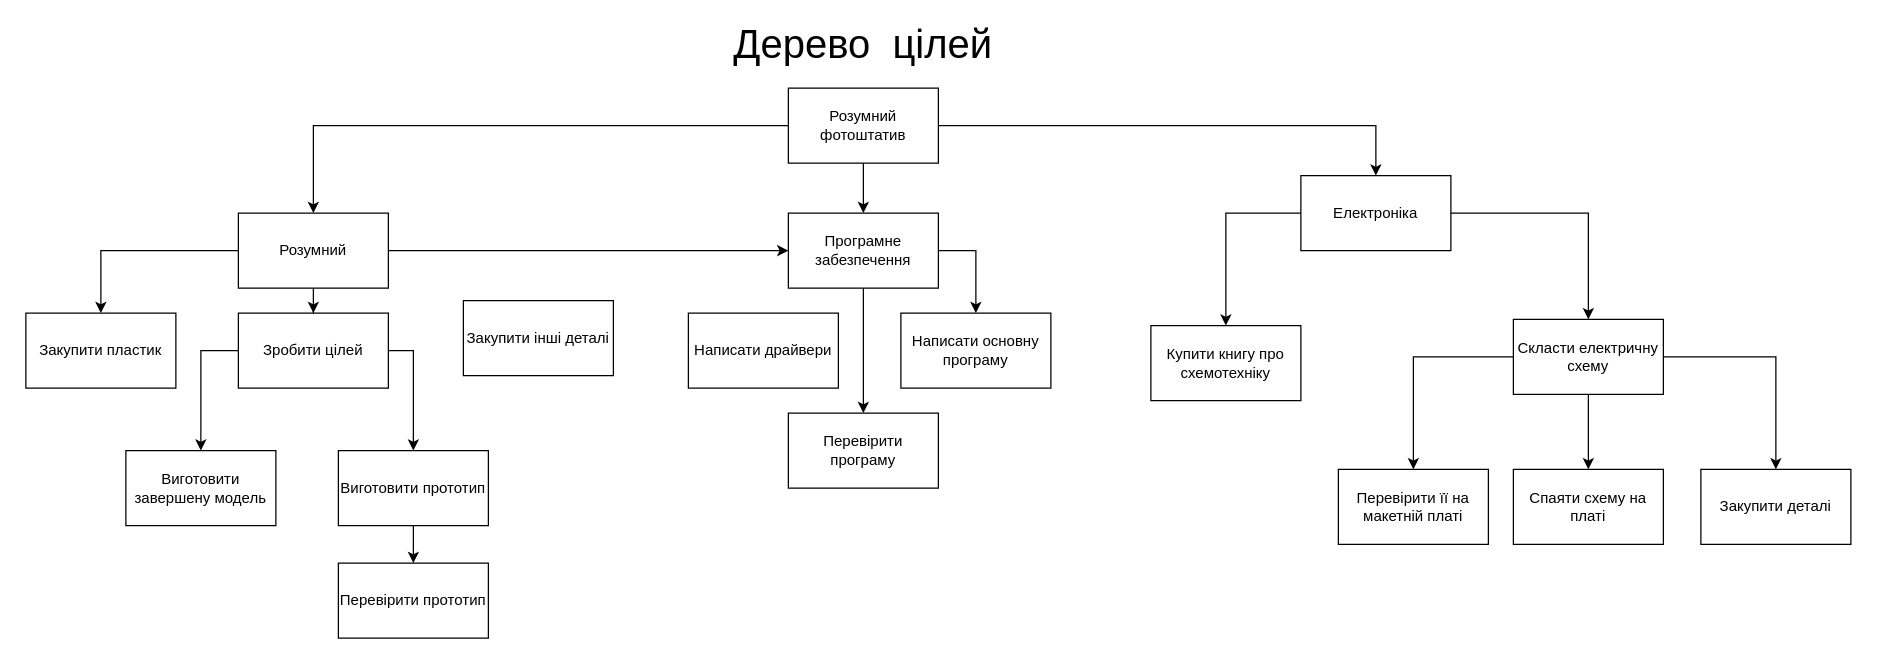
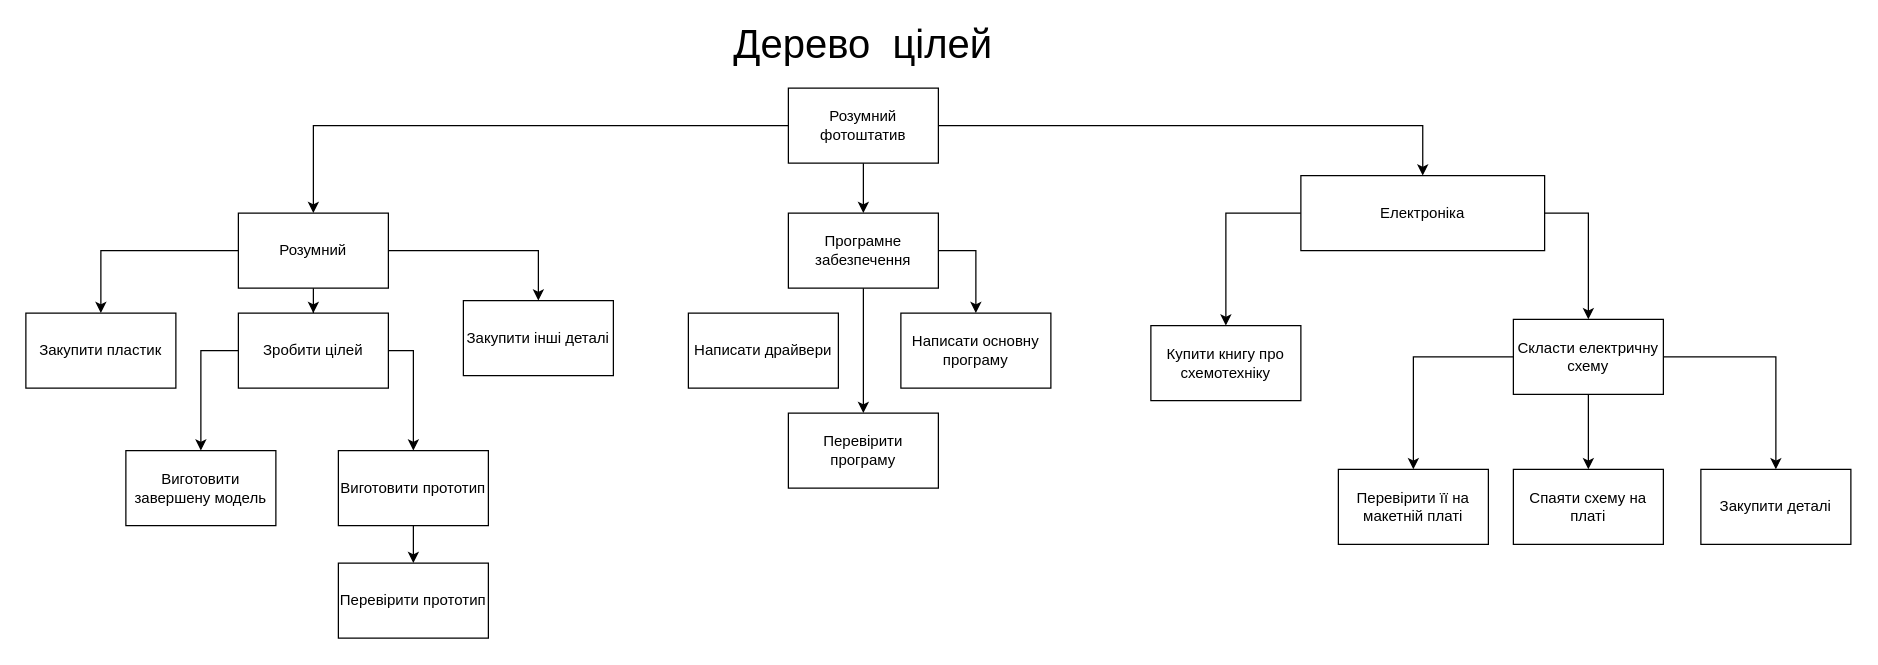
node "Електроніка": size 150x75 -> 244x75
edge "Розумний" -> "Програмне забезпечення": now "Розумний" -> "Закупити інші деталі"
